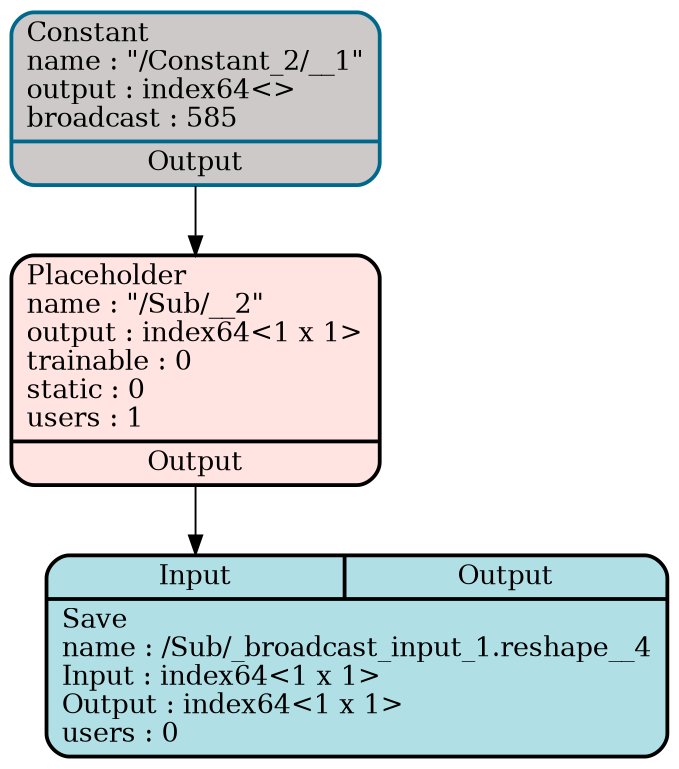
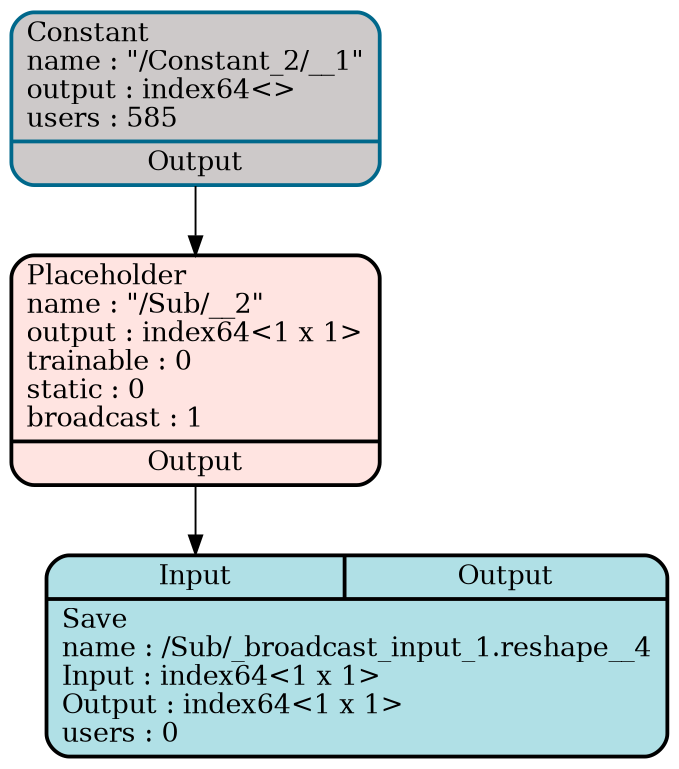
node "Constant": text "broadcast : 585" -> "users : 585"
node "Placeholder": text "users : 1" -> "broadcast : 1"
